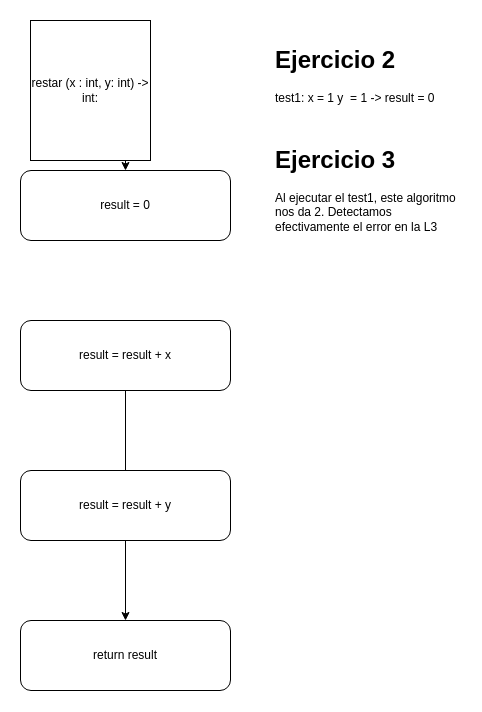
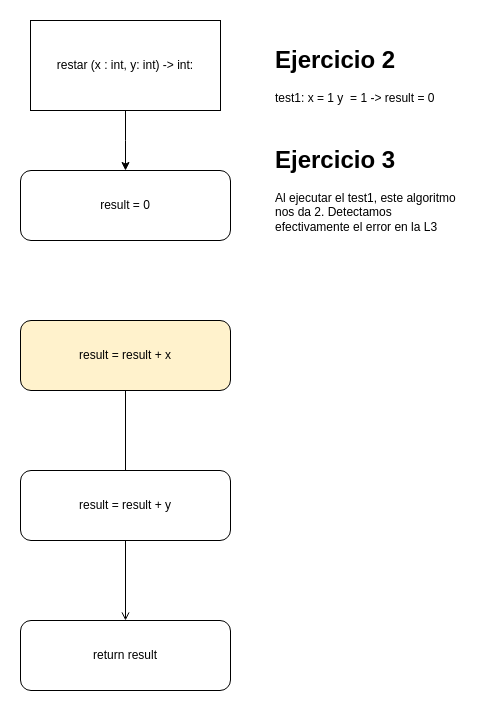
node "restar (x : int, y: int) -> int:": size 120x140 -> 190x90
node "result = result + x": fillcolor #ffffff -> #fff2cc
edge "result = result + y" -> "return result": arrowhead classic -> open
